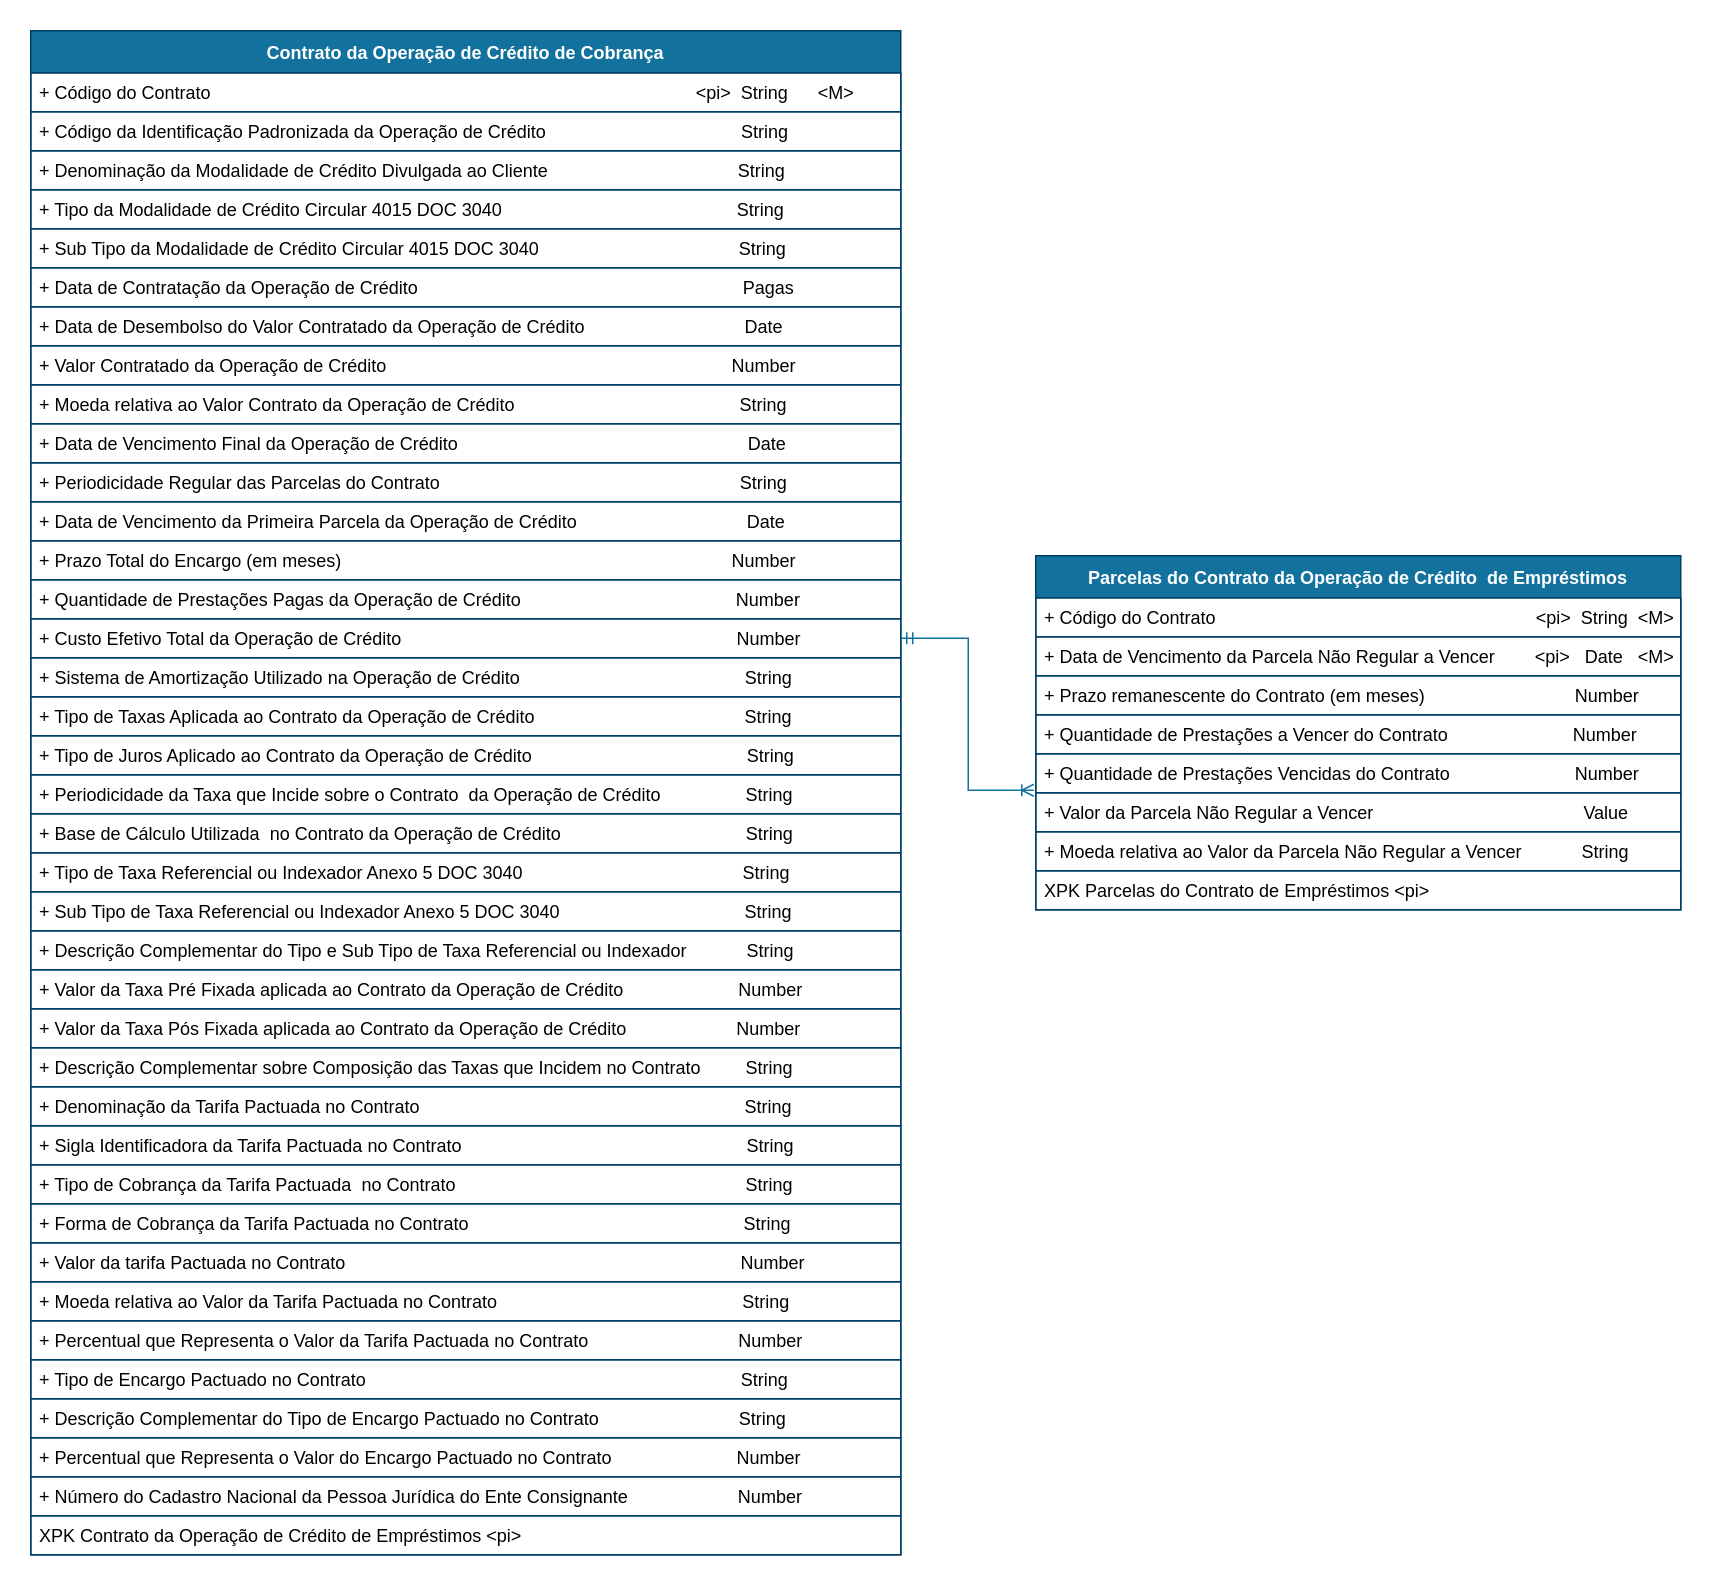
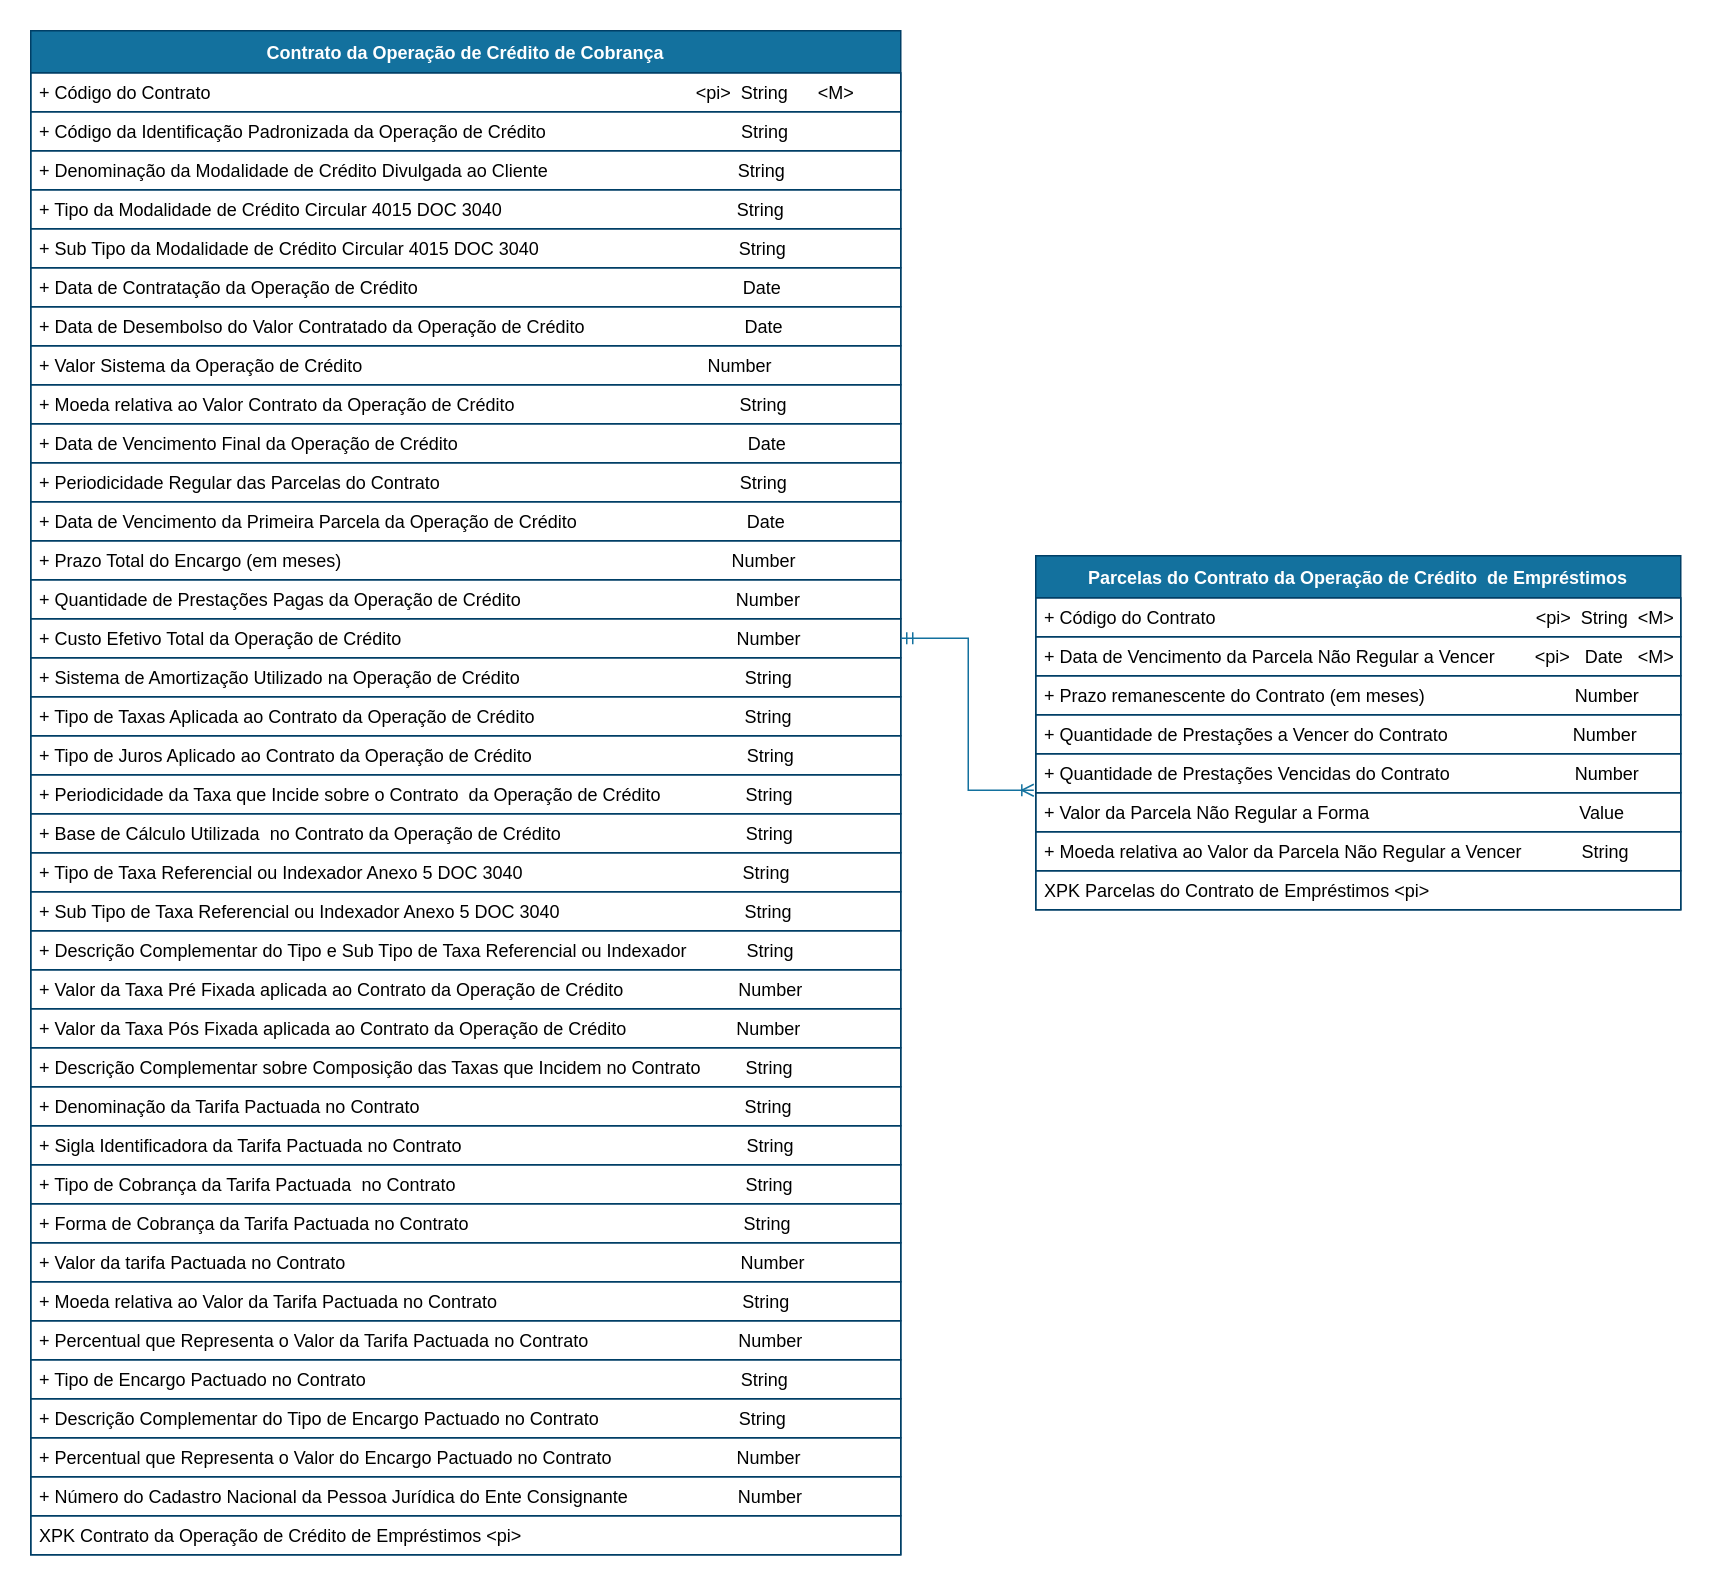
node "+ Data de Contratação da Operação de Crédito Pagas": label "+ Data de Contratação da Operação de Crédito Pagas" -> "+ Data de Contratação da Operação de Crédito Date"
node "+ Valor Contratado da Operação de Crédito Number": label "+ Valor Contratado da Operação de Crédito Number" -> "+ Valor Sistema da Operação de Crédito Number"
node "+ Valor da Parcela Não Regular a Vencer Value": label "+ Valor da Parcela Não Regular a Vencer Value" -> "+ Valor da Parcela Não Regular a Forma Value"
